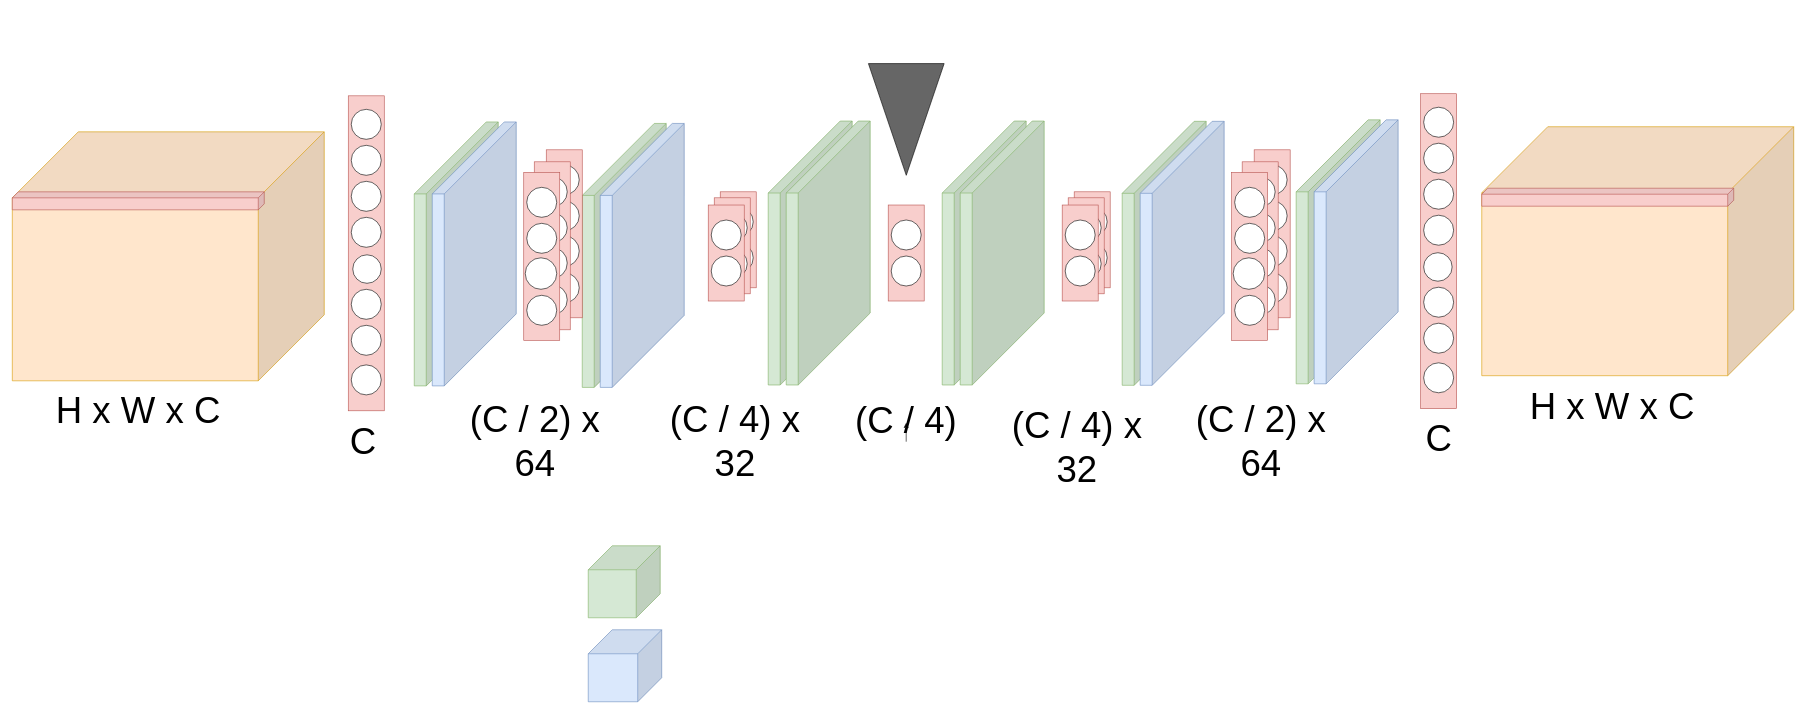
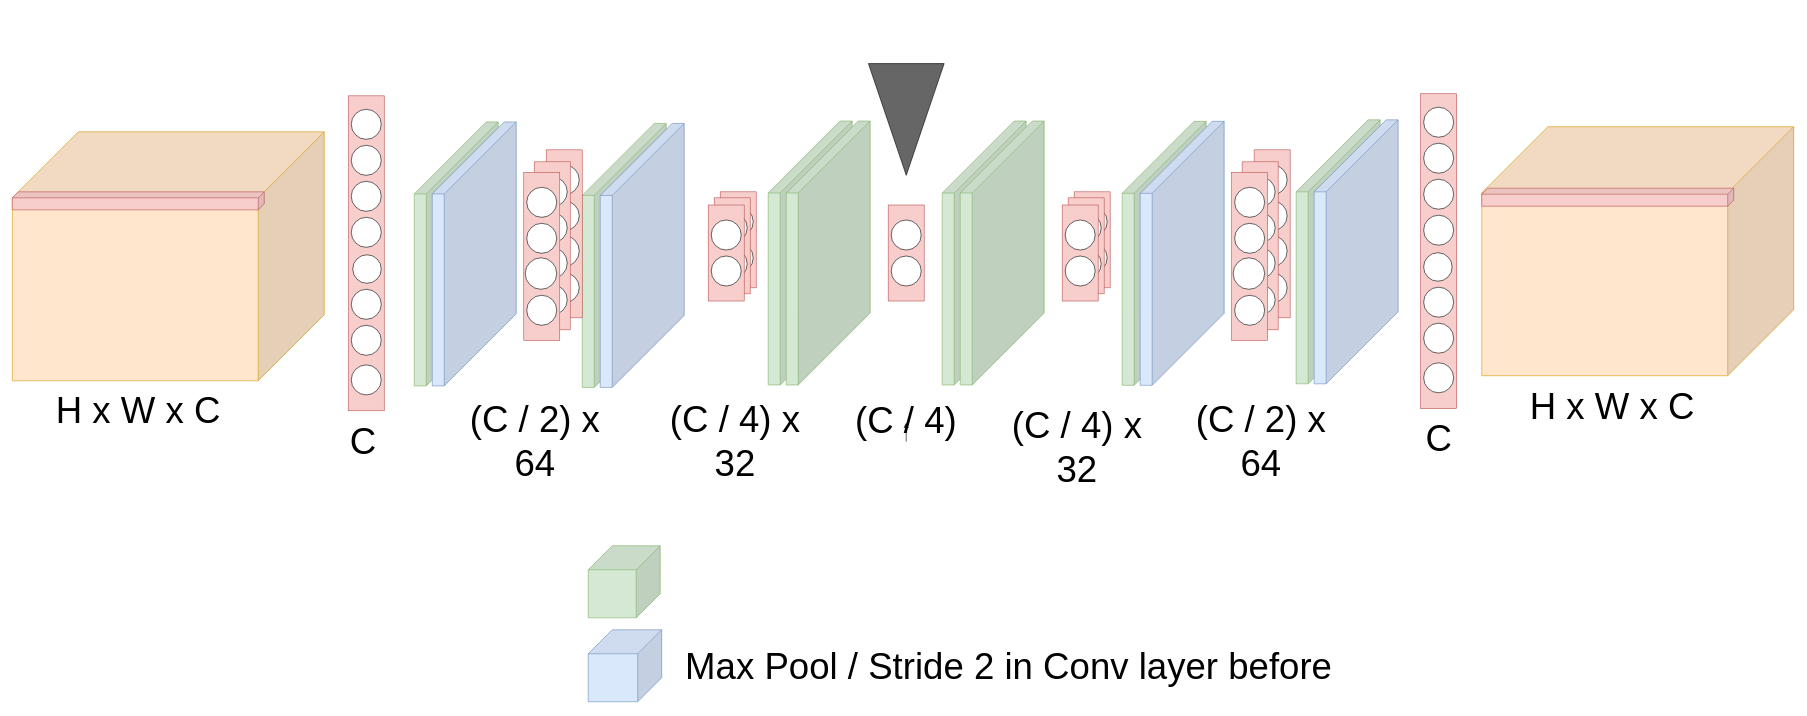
node "Max Pool / Stride 2 in Conv layer before": added
